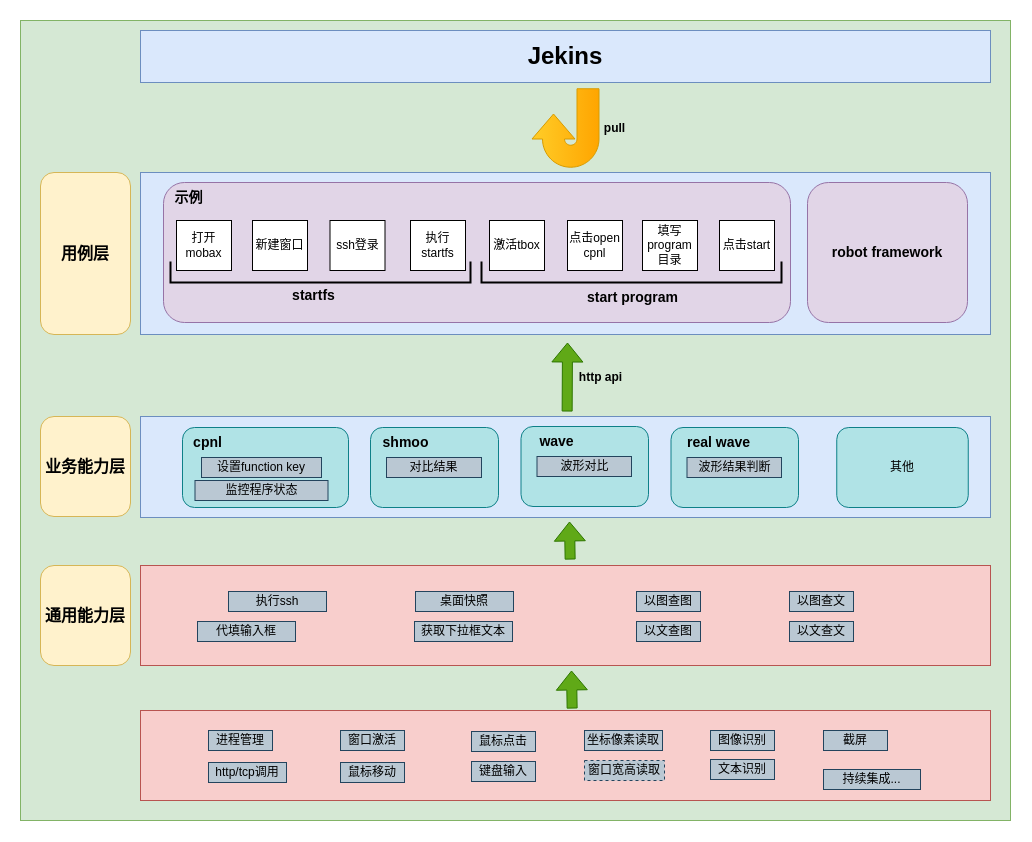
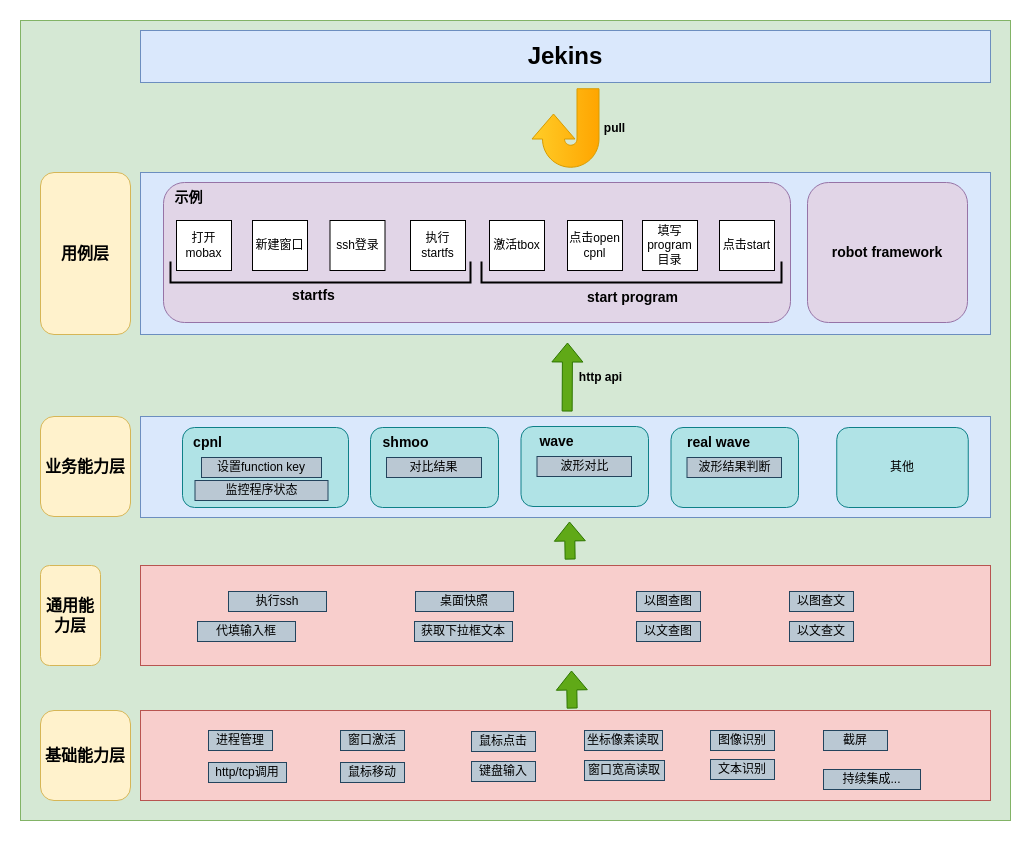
node "通用能力层": size 90x100 -> 60x100
node "基础能力层": added
node "窗口宽高读取": style dashed -> solid
